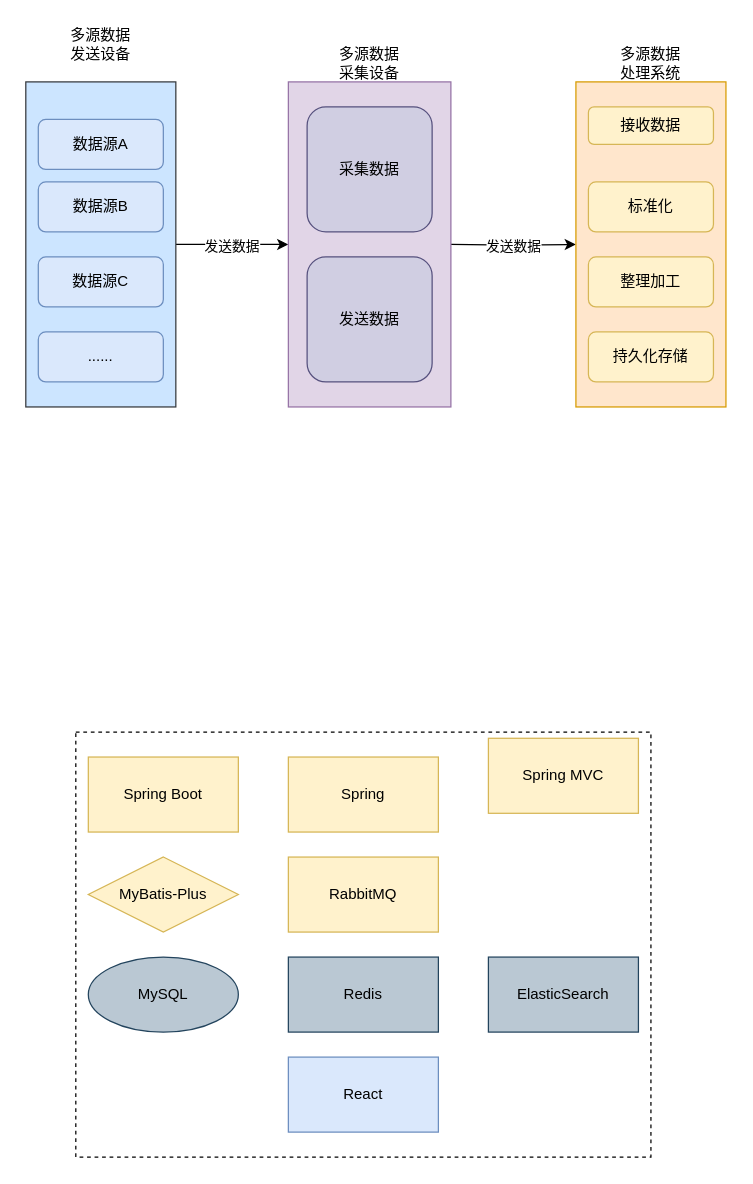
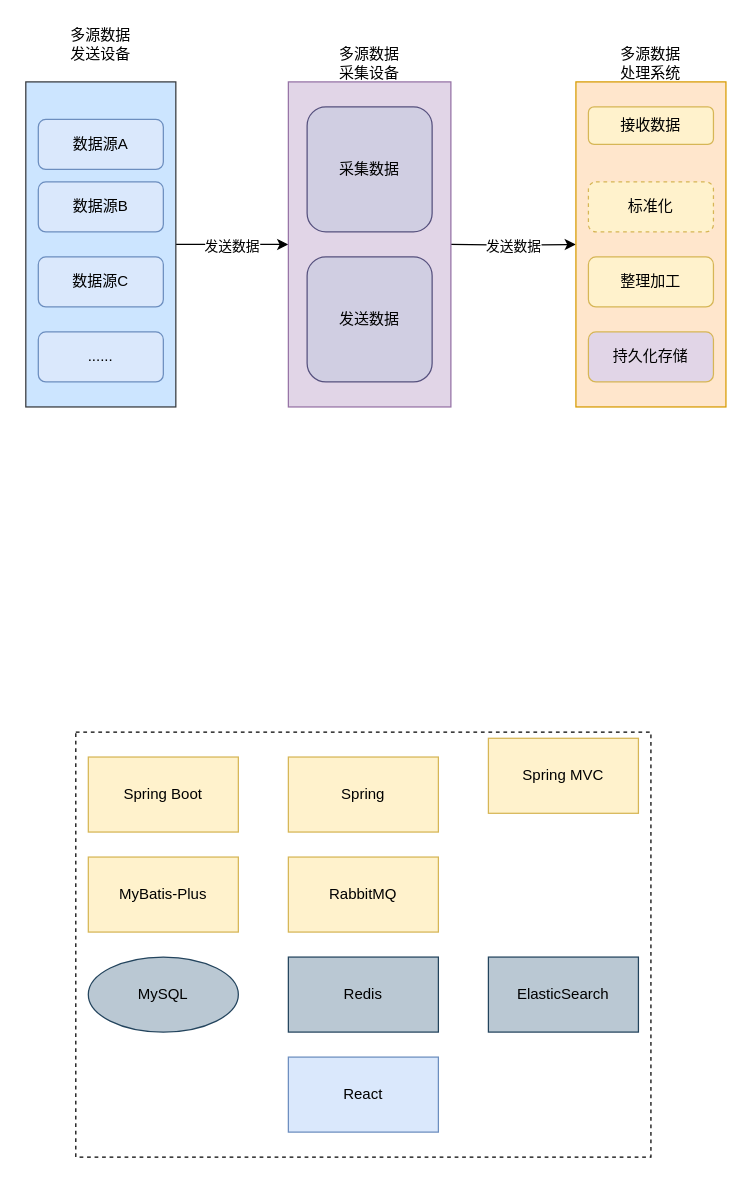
node "标准化": style solid -> dashed
node "持久化存储": fillcolor #fff2cc -> #e1d5e7
node "MyBatis-Plus": shape diamond -> rectangle
